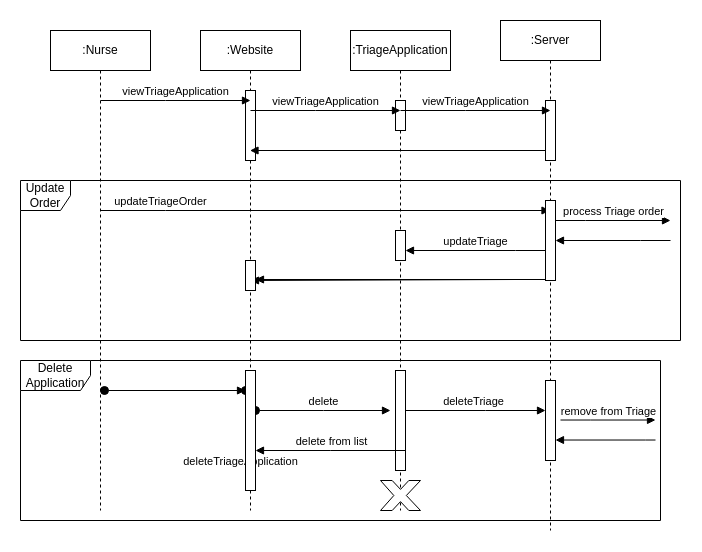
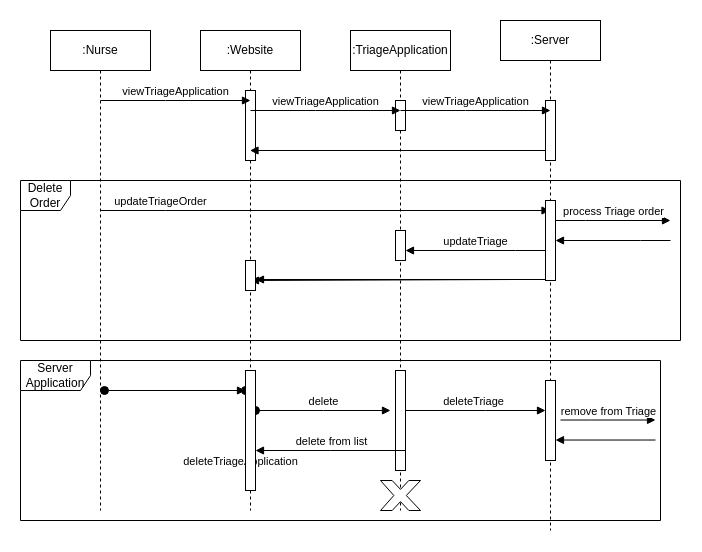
node "Update Order": label "Update Order" -> "Delete Order"
node "Delete Application": label "Delete Application" -> "Server Application"
